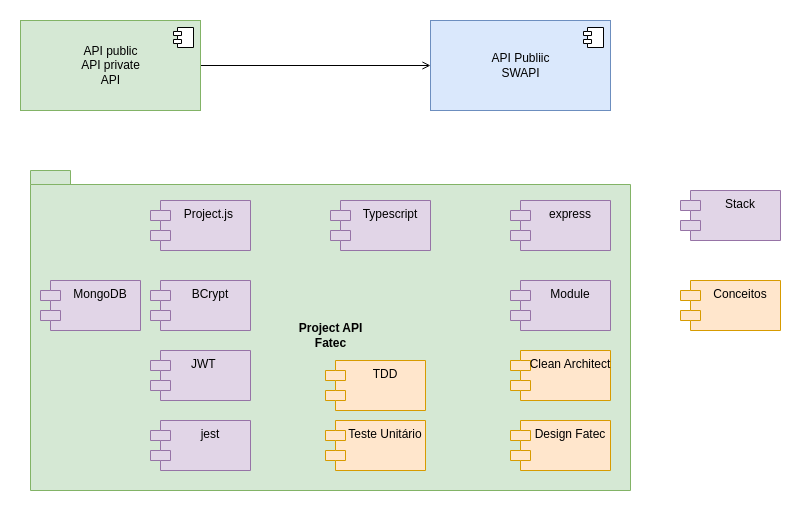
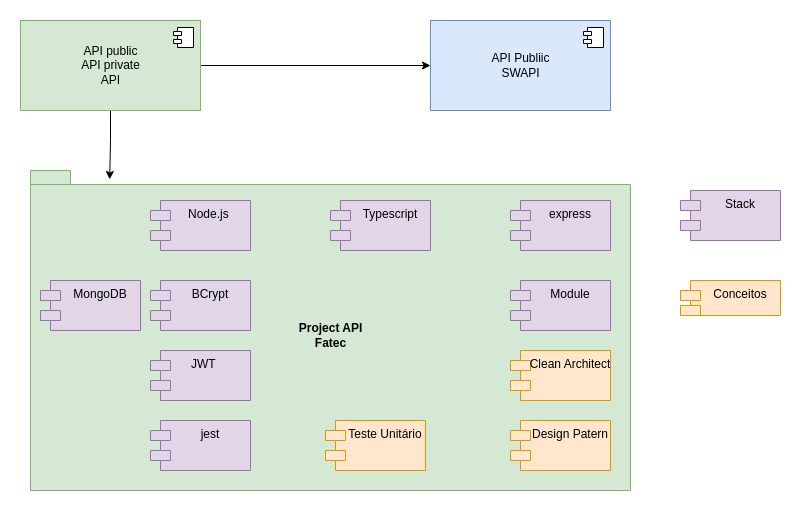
edge "API public API private API" -> "API Publiic SWAPI": arrowhead open -> classic
edge "API public API private API" -> "Project API Fatec": added
node "Project.js": label "Project.js" -> "Node.js"
node "Conceitos": size 100x50 -> 100x35
node "TDD": removed
node "Design Fatec": label "Design Fatec" -> "Design Patern"
